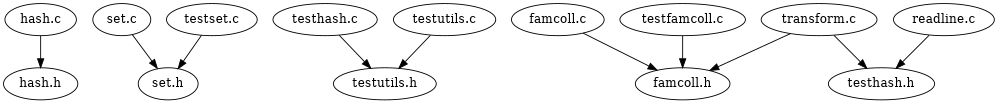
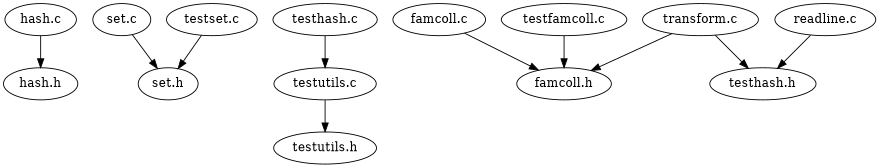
edge "testhash.c" -> "testutils.h": now "testhash.c" -> "testutils.c"
